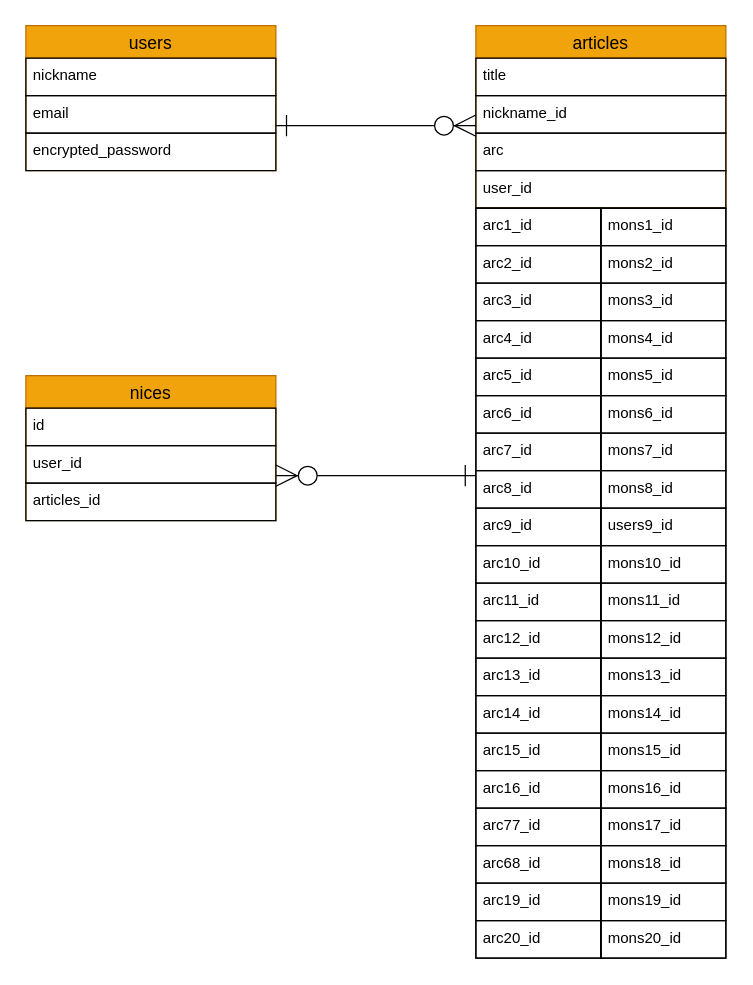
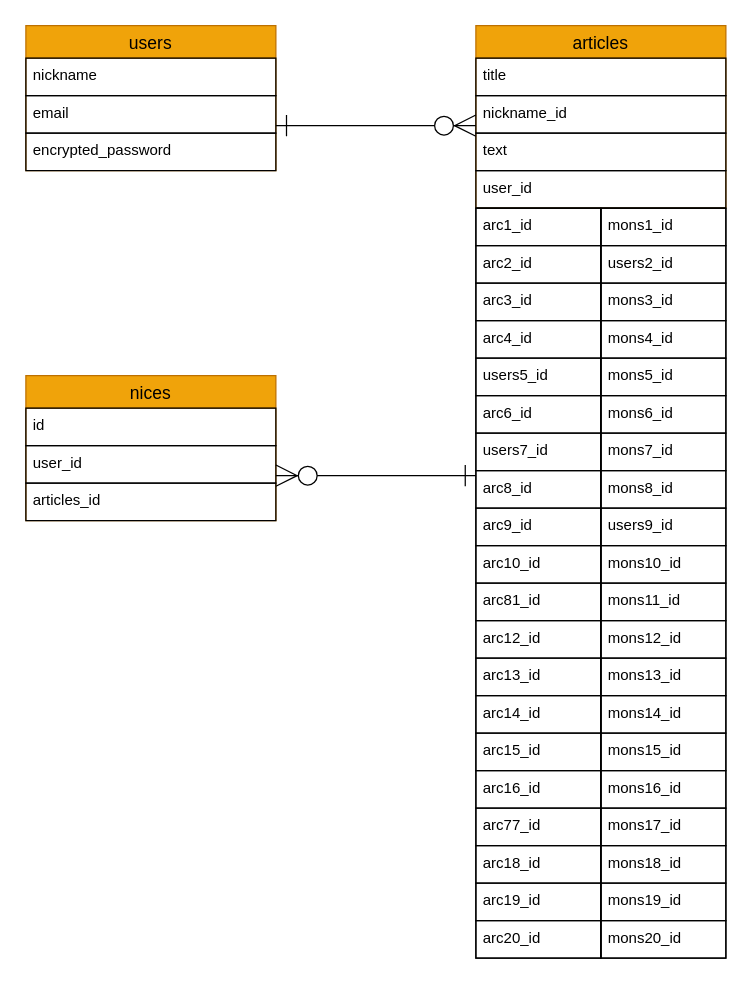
node "arc": label "arc" -> "text"
node "mons2_id": label "mons2_id" -> "users2_id"
node "arc5_id": label "arc5_id" -> "users5_id"
node "arc7_id": label "arc7_id" -> "users7_id"
node "arc11_id": label "arc11_id" -> "arc81_id"
node "arc68_id": label "arc68_id" -> "arc18_id"
